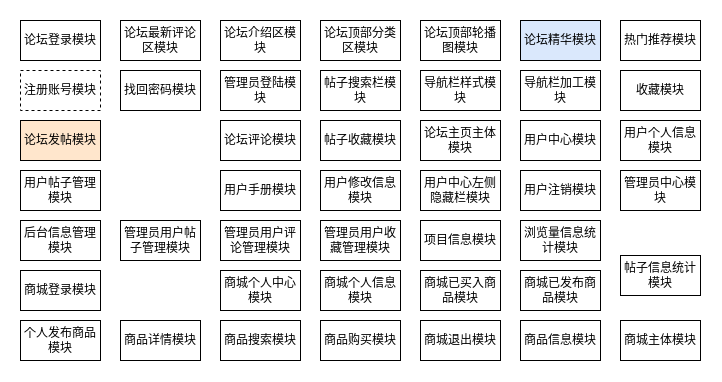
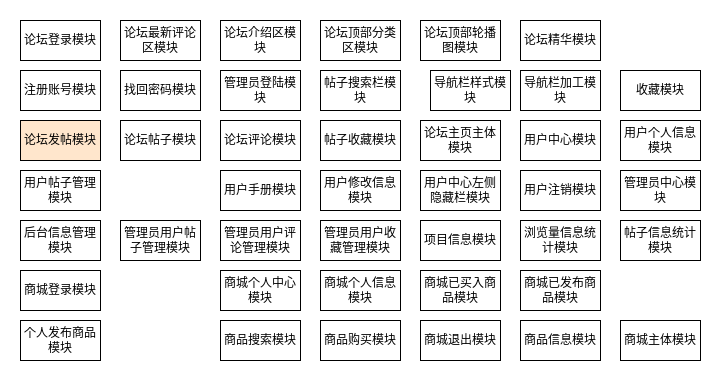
node "论坛精华模块": fillcolor #dae8fc -> #ffffff
node "热门推荐模块": removed
node "注册账号模块": style dashed -> solid
node "导航栏样式模块": moved (461, 91) -> (471, 91)
node "论坛帖子模块": added
node "帖子信息统计模块": moved (661, 276) -> (661, 241)
node "商品详情模块": removed
